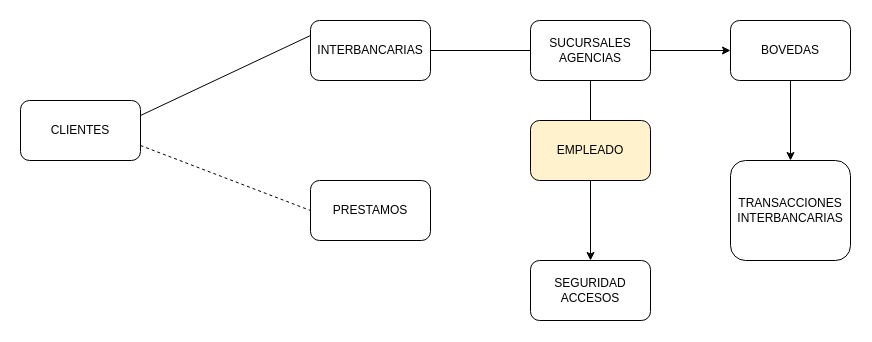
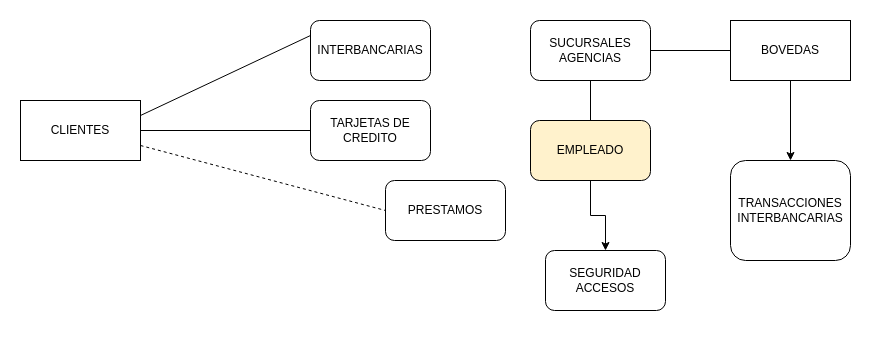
edge "INTERBANCARIAS" -- "SUCURSALES AGENCIAS": removed
edge "SUCURSALES AGENCIAS" -> "BOVEDAS": arrowhead classic -> none
node "BOVEDAS": shape rounded rectangle -> rectangle
node "CLIENTES": shape rounded rectangle -> rectangle
edge "CLIENTES" -- "TARJETAS DE CREDITO": added
node "TARJETAS DE CREDITO": added
node "PRESTAMOS": moved (371, 211) -> (446, 211)
node "SEGURIDAD ACCESOS": moved (591, 291) -> (606, 281)
